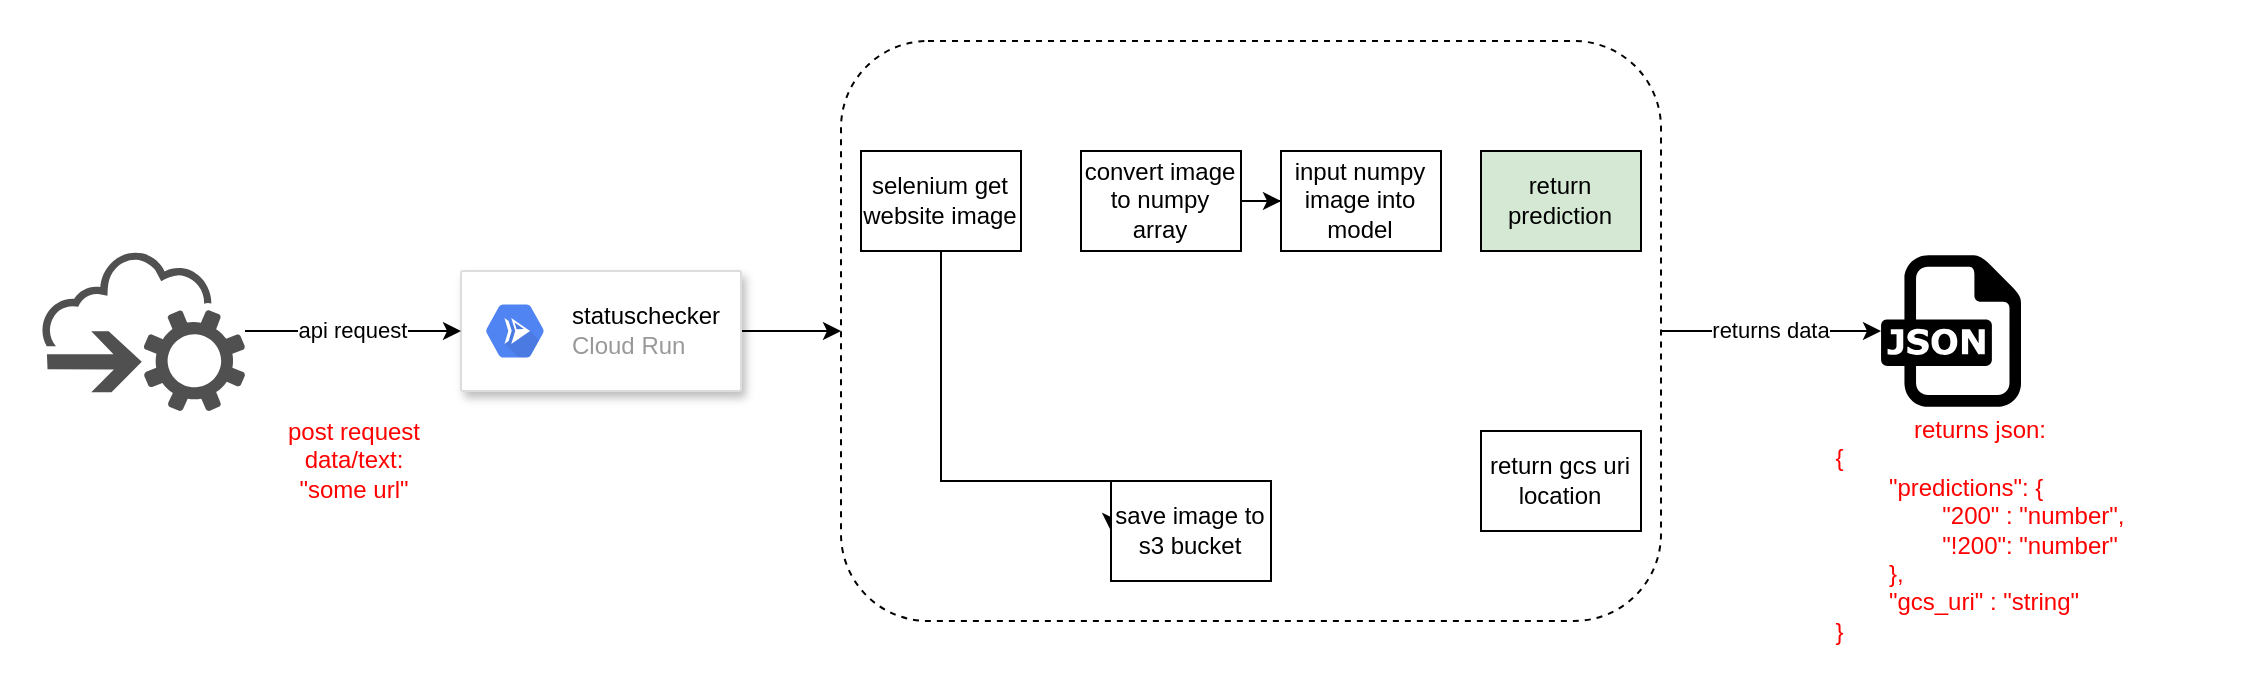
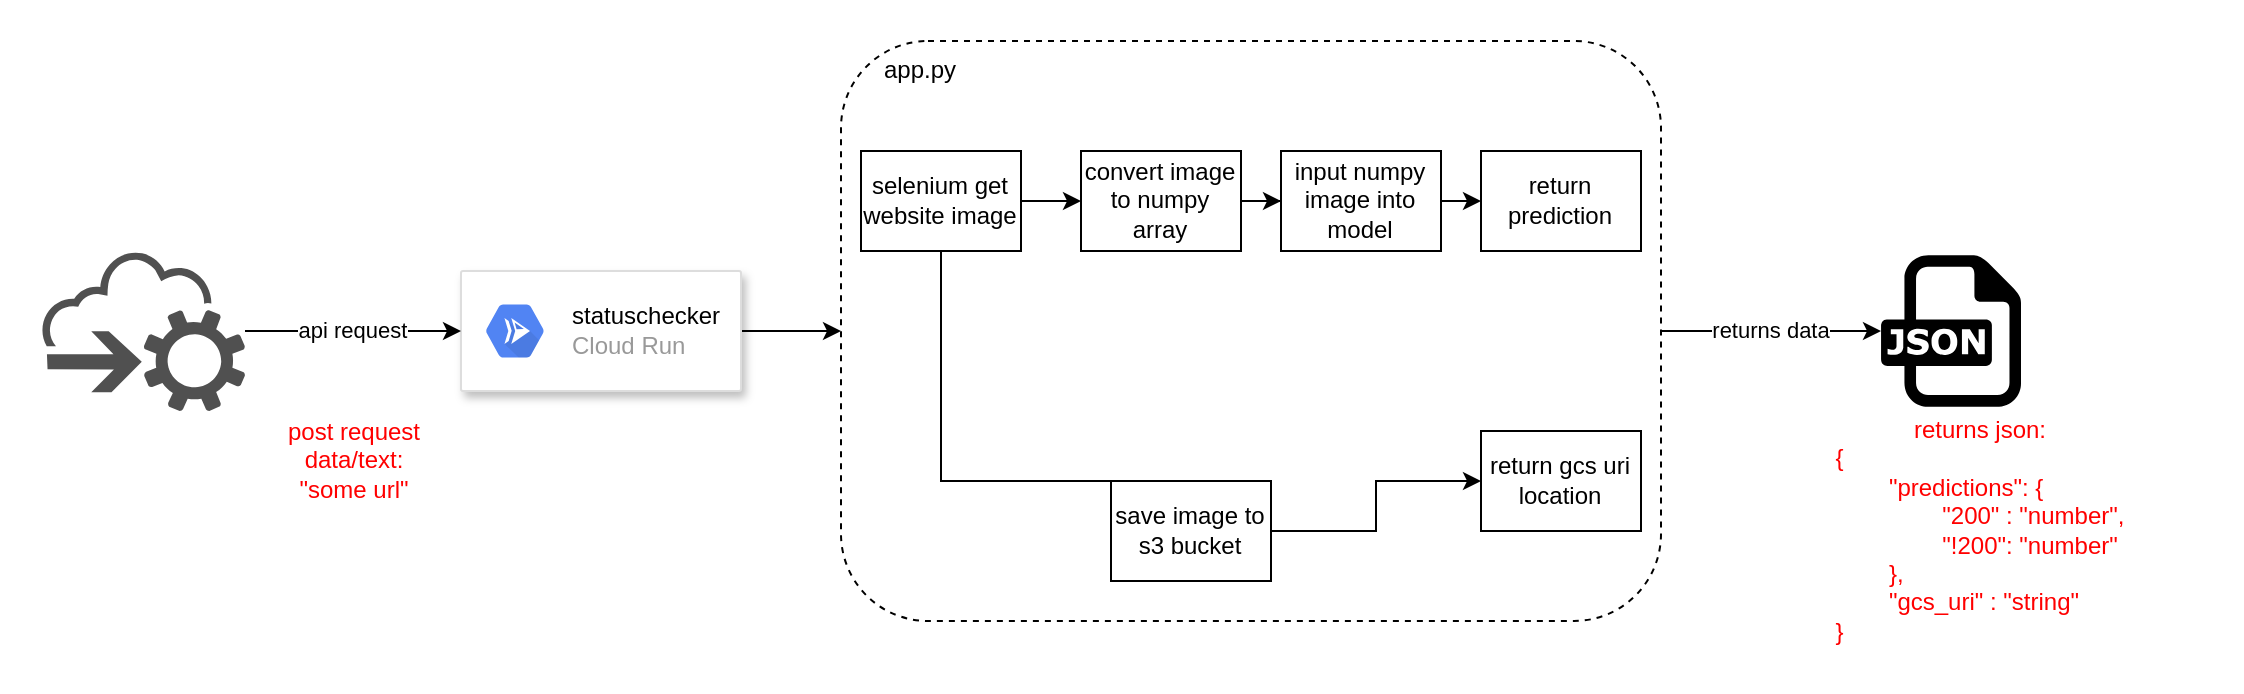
node "app.py": added
edge "selenium get website image" -> "convert image to numpy array": added
edge "input numpy image into model" -> "return prediction": added
node "return prediction": fillcolor #d5e8d4 -> #ffffff
edge "save image to s3 bucket" -> "return gcs uri location": added
edge "selenium get website image" -> "save image to s3 bucket": arrowhead classic -> none
